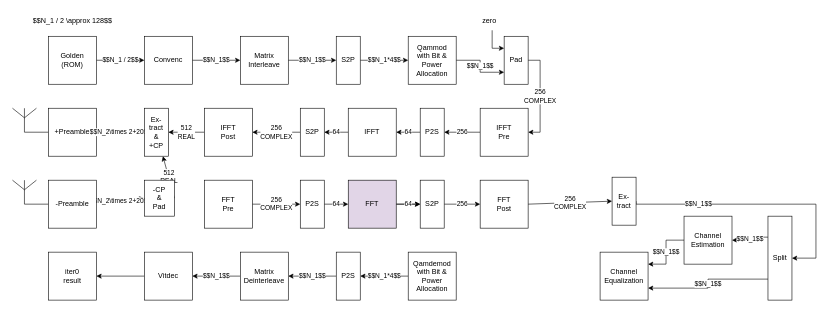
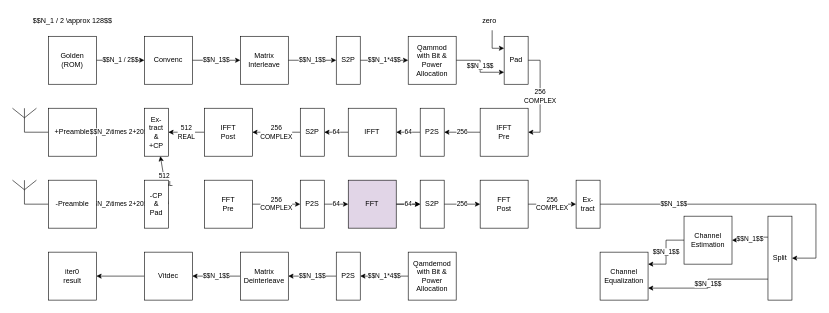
node "-CP & Pad": size 30x36 -> 24x48
node "Ex- tract": moved (624, 201) -> (588, 204)
